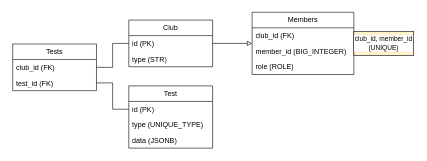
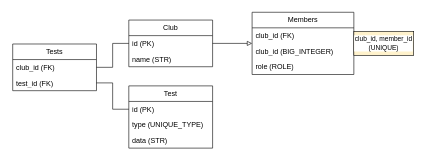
node "member_id (BIG_INTEGER)": label "member_id (BIG_INTEGER)" -> "club_id (BIG_INTEGER)"
node "type (STR)": label "type (STR)" -> "name (STR)"
node "data (JSONB)": label "data (JSONB)" -> "data (STR)"
